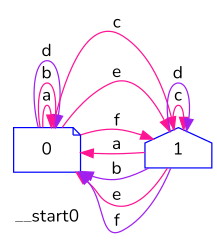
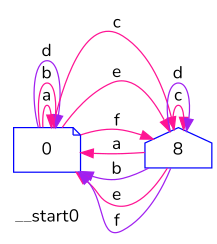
node "1": label "1" -> "8"
